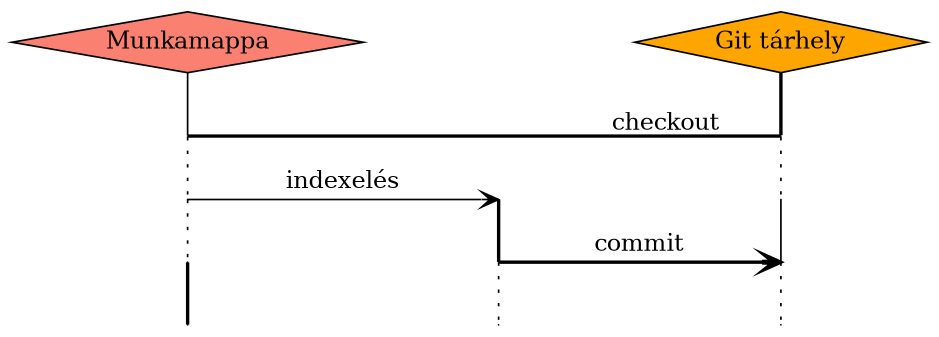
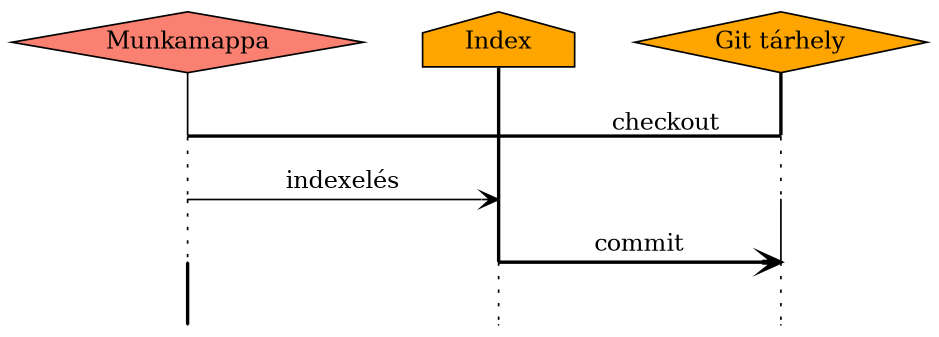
node "Index": added
